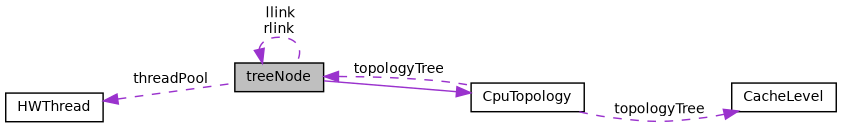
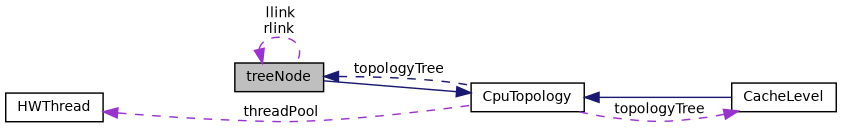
edge "CpuTopology" -> "treeNode": color darkorchid3 -> midnightblue
edge "treeNode" -> "CpuTopology": color darkorchid3 -> midnightblue
edge "treeNode" -> "HWThread": now "CpuTopology" -> "HWThread"
edge "CacheLevel" -> "CpuTopology": added
